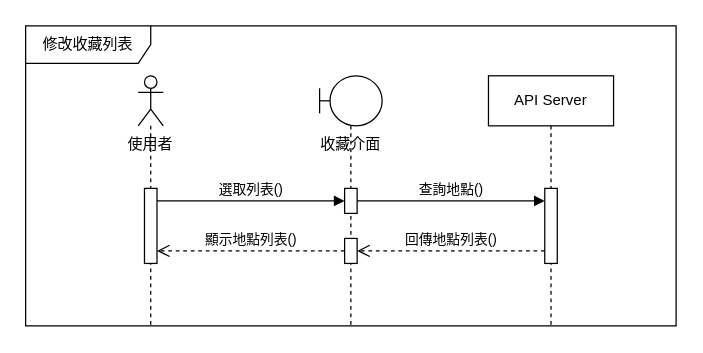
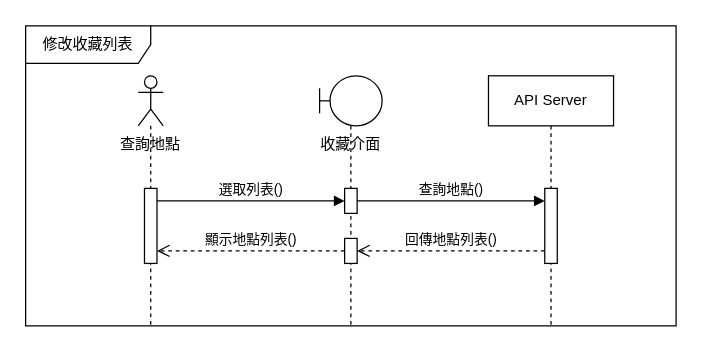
node "使用者": label "使用者" -> "查詢地點"
